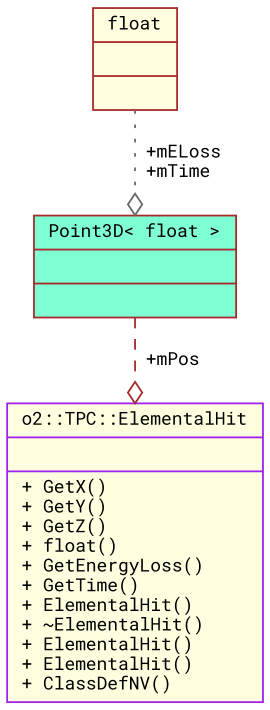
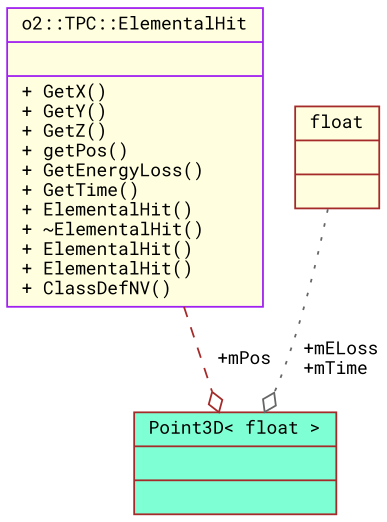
edge "Point3D< float >" -> "o2::TPC::ElementalHit": reversed
node "o2::TPC::ElementalHit": text "+ float()" -> "+ getPos()"
